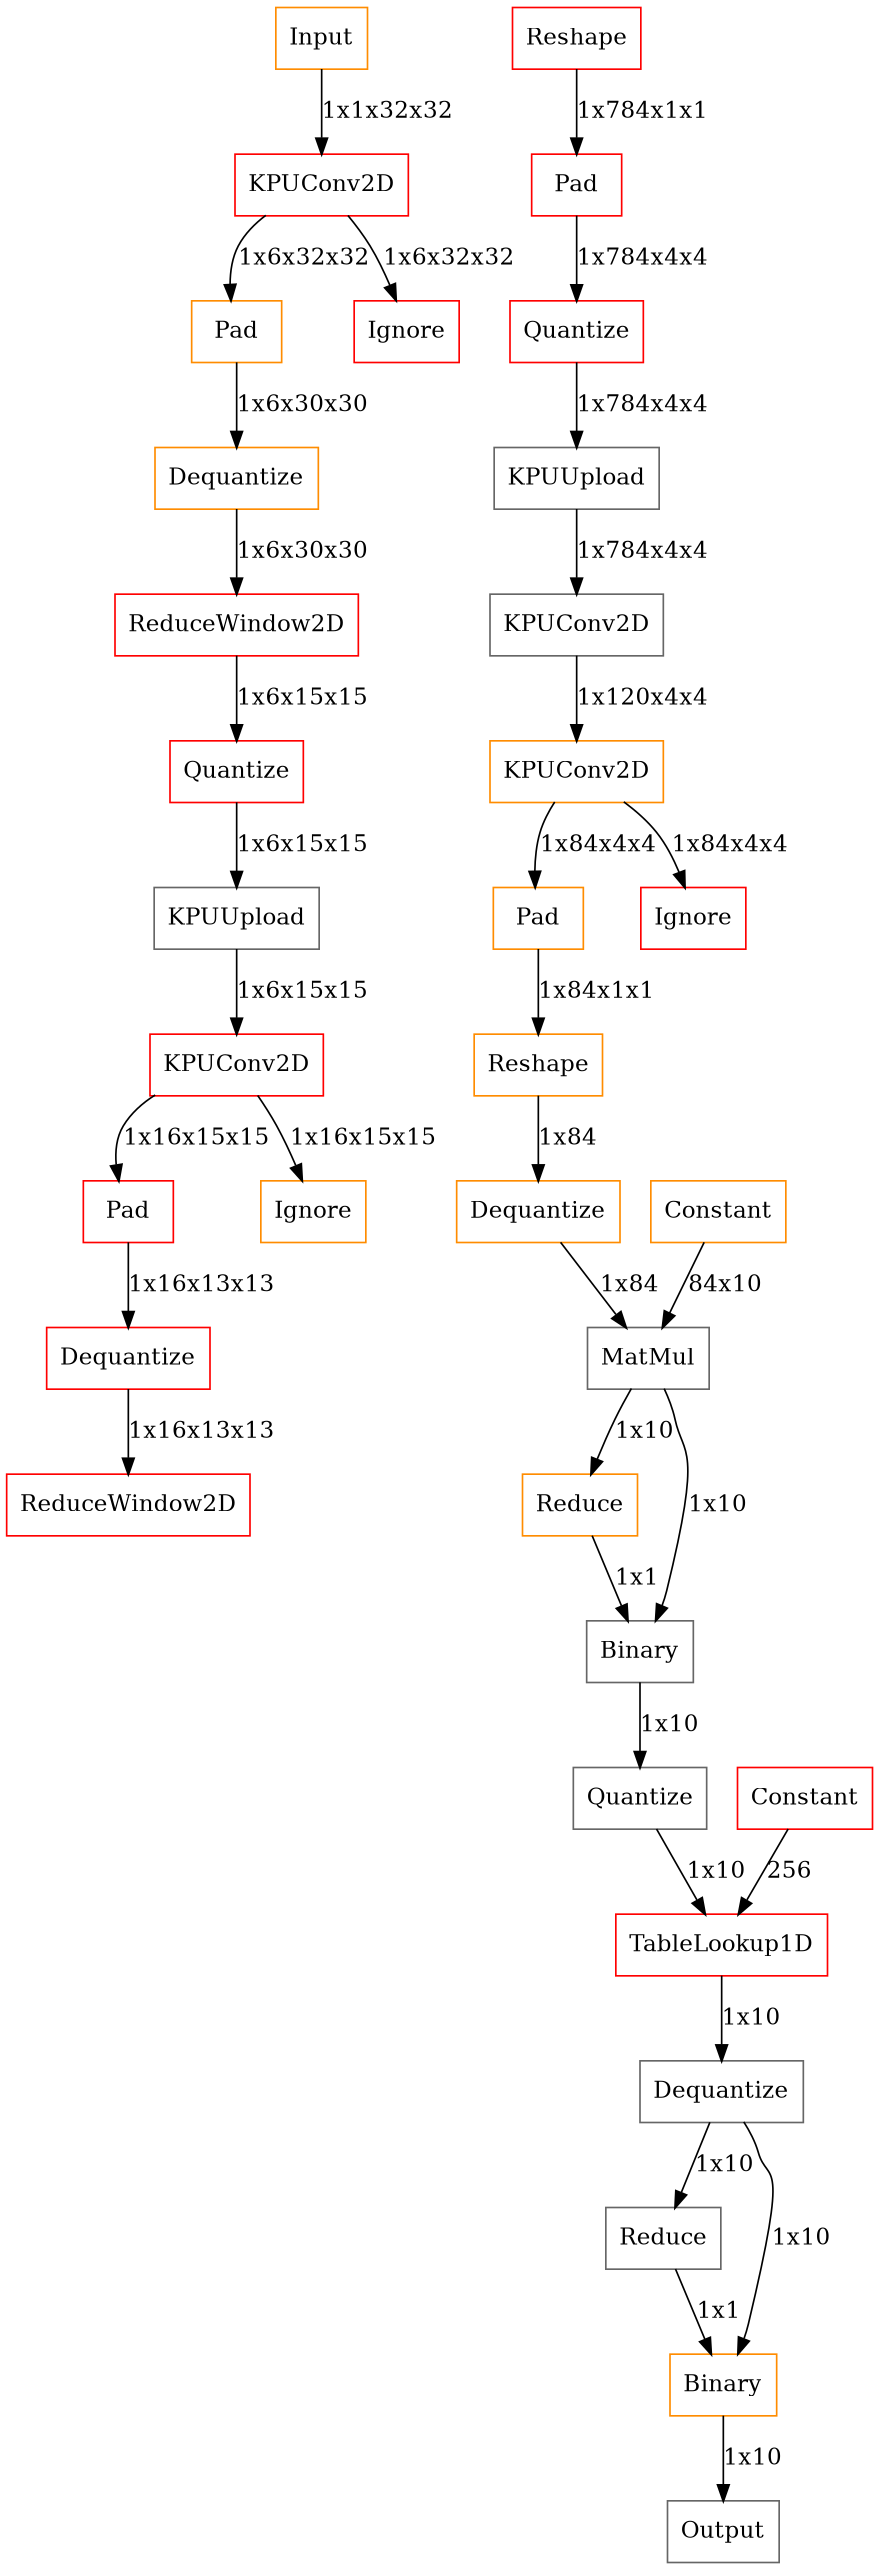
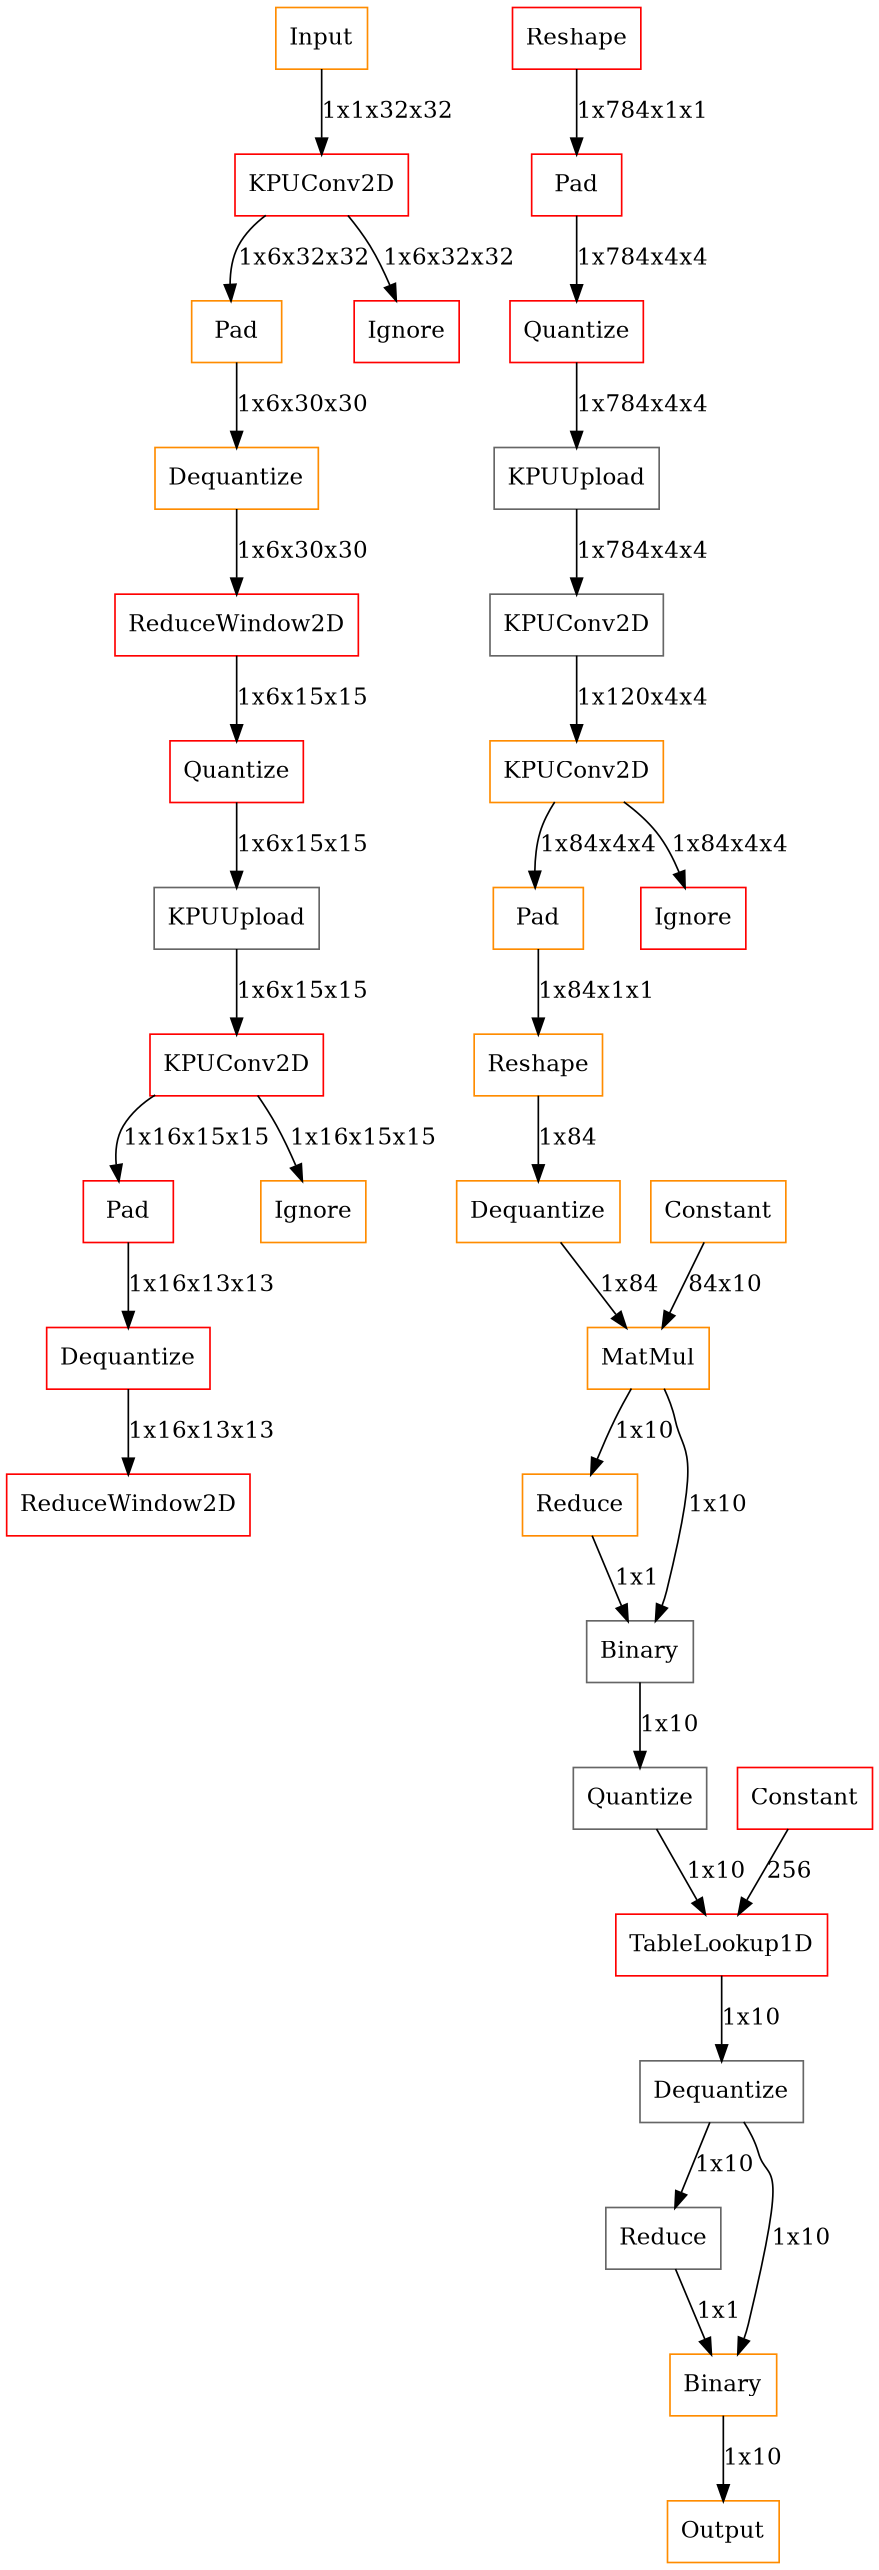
node "MatMul": color gray40 -> darkorange
node "Output": color gray40 -> darkorange
